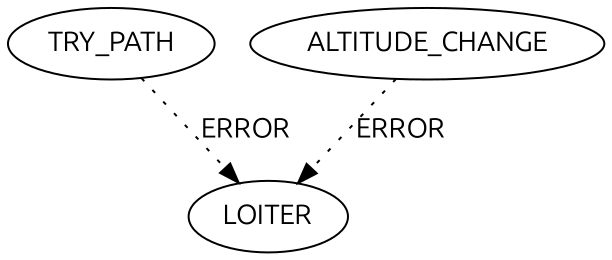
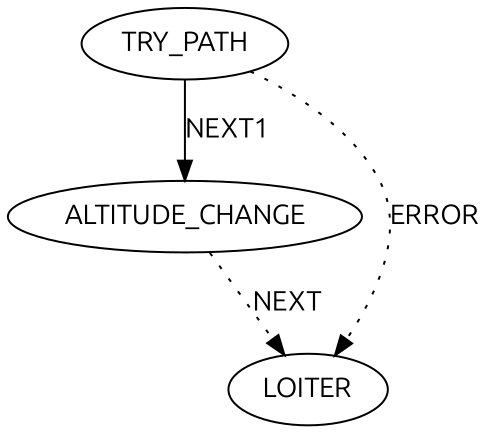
edge "TRY_PATH" -> "ALTITUDE_CHANGE": added, label "NEXT1"
edge "ALTITUDE_CHANGE" -> "LOITER": label "ERROR" -> "NEXT"
